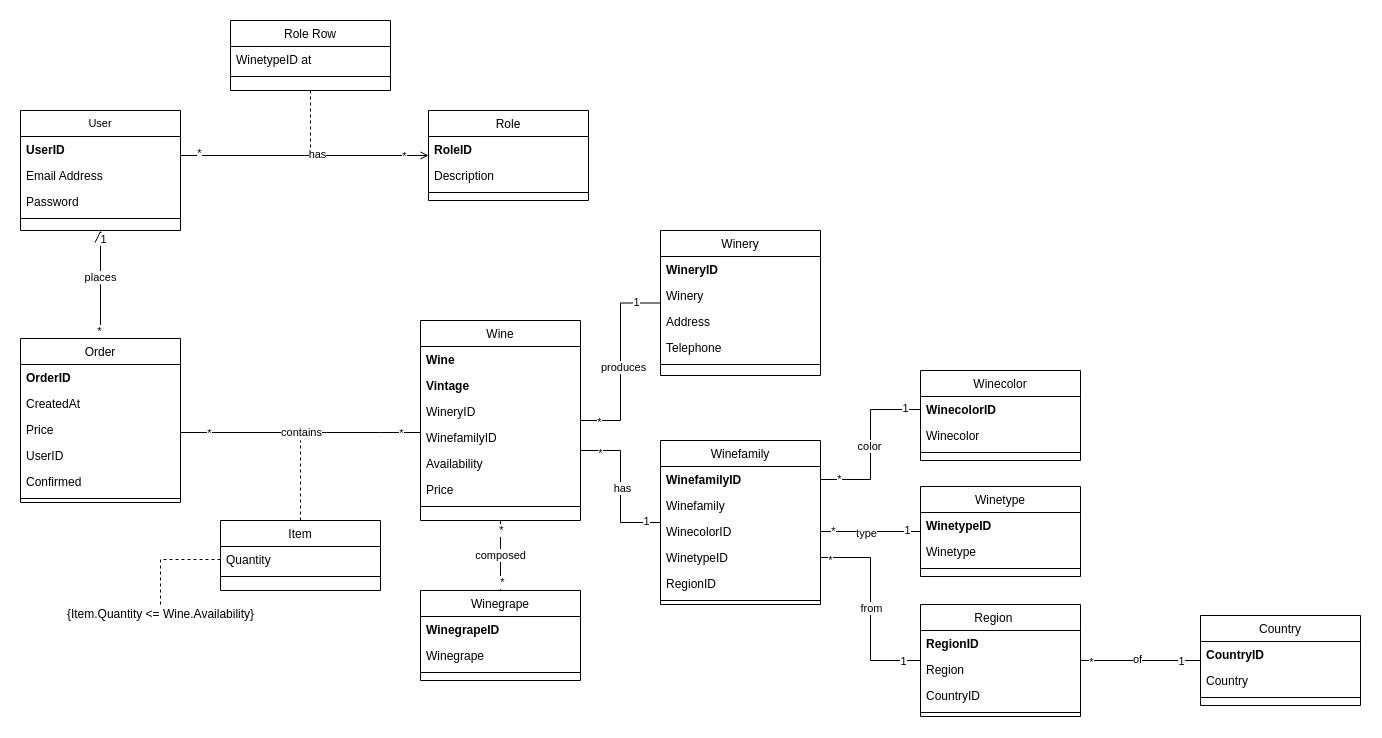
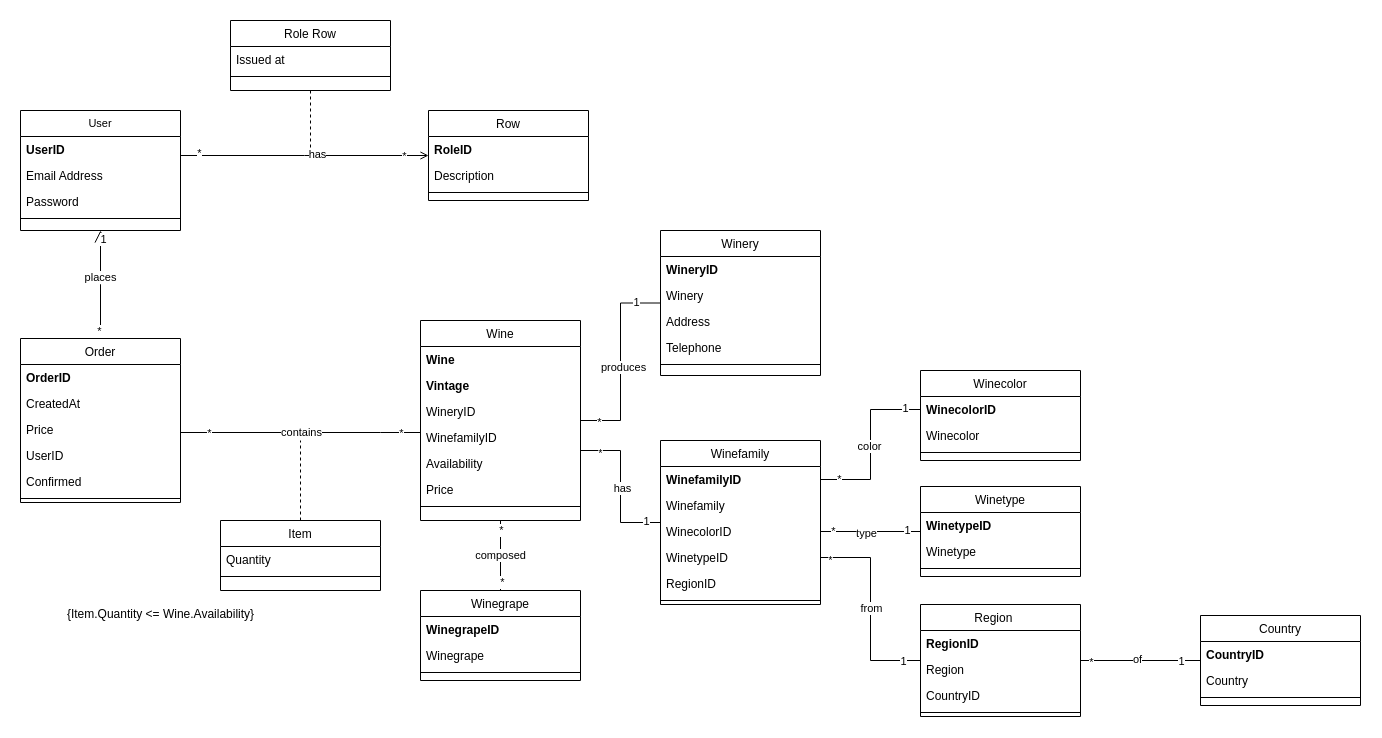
node "WinetypeID at": label "WinetypeID at" -> "Issued at"
node "Role": label "Role" -> "Row"
edge "Quantity" -- "{Item.Quantity <= Wine.Availability}": removed
